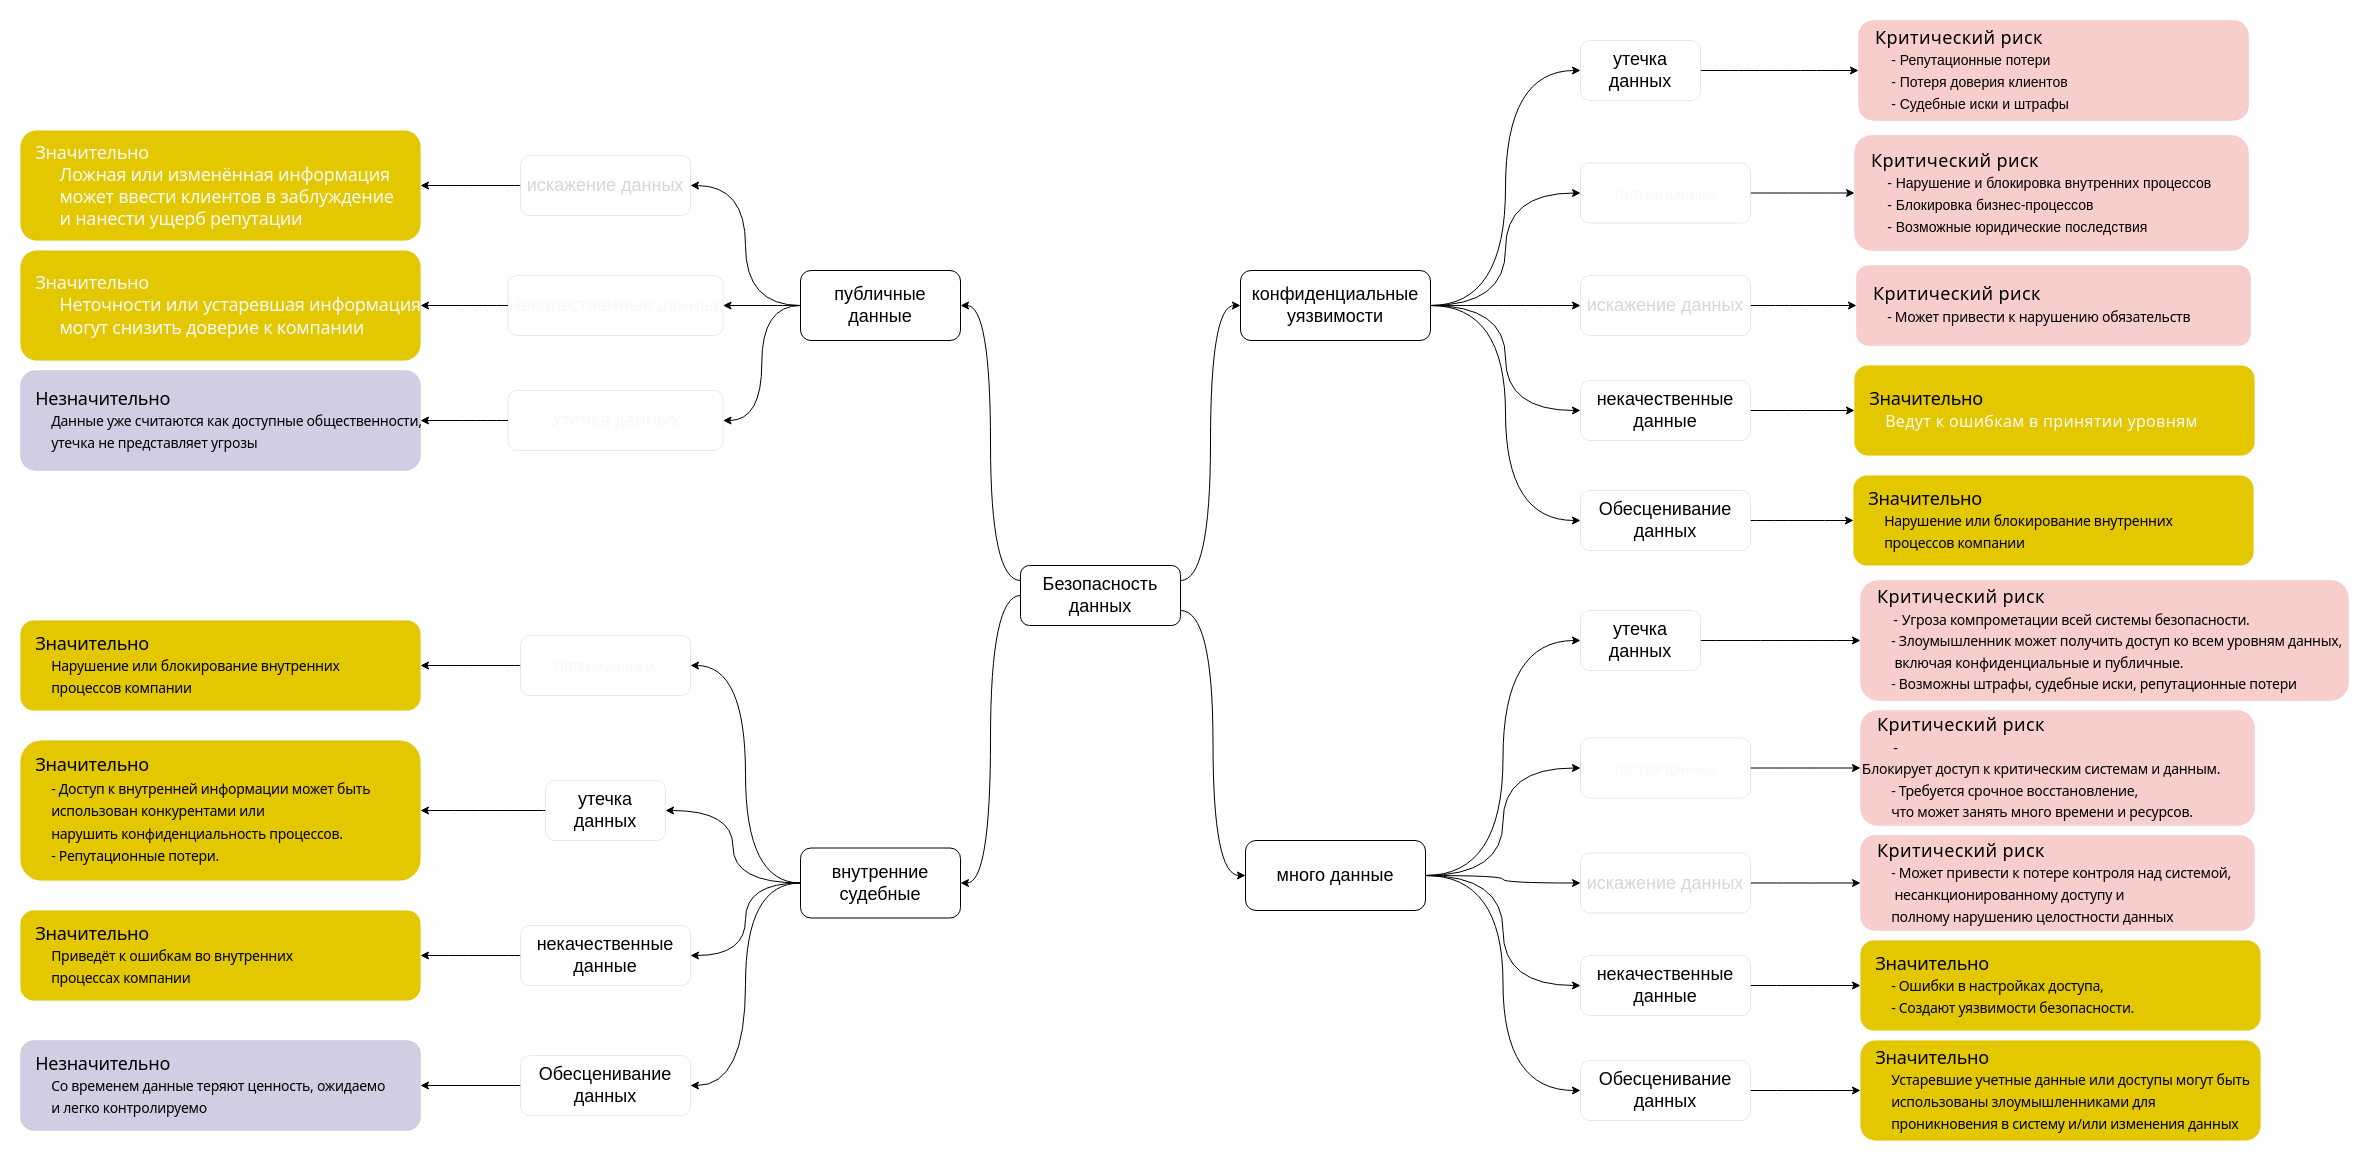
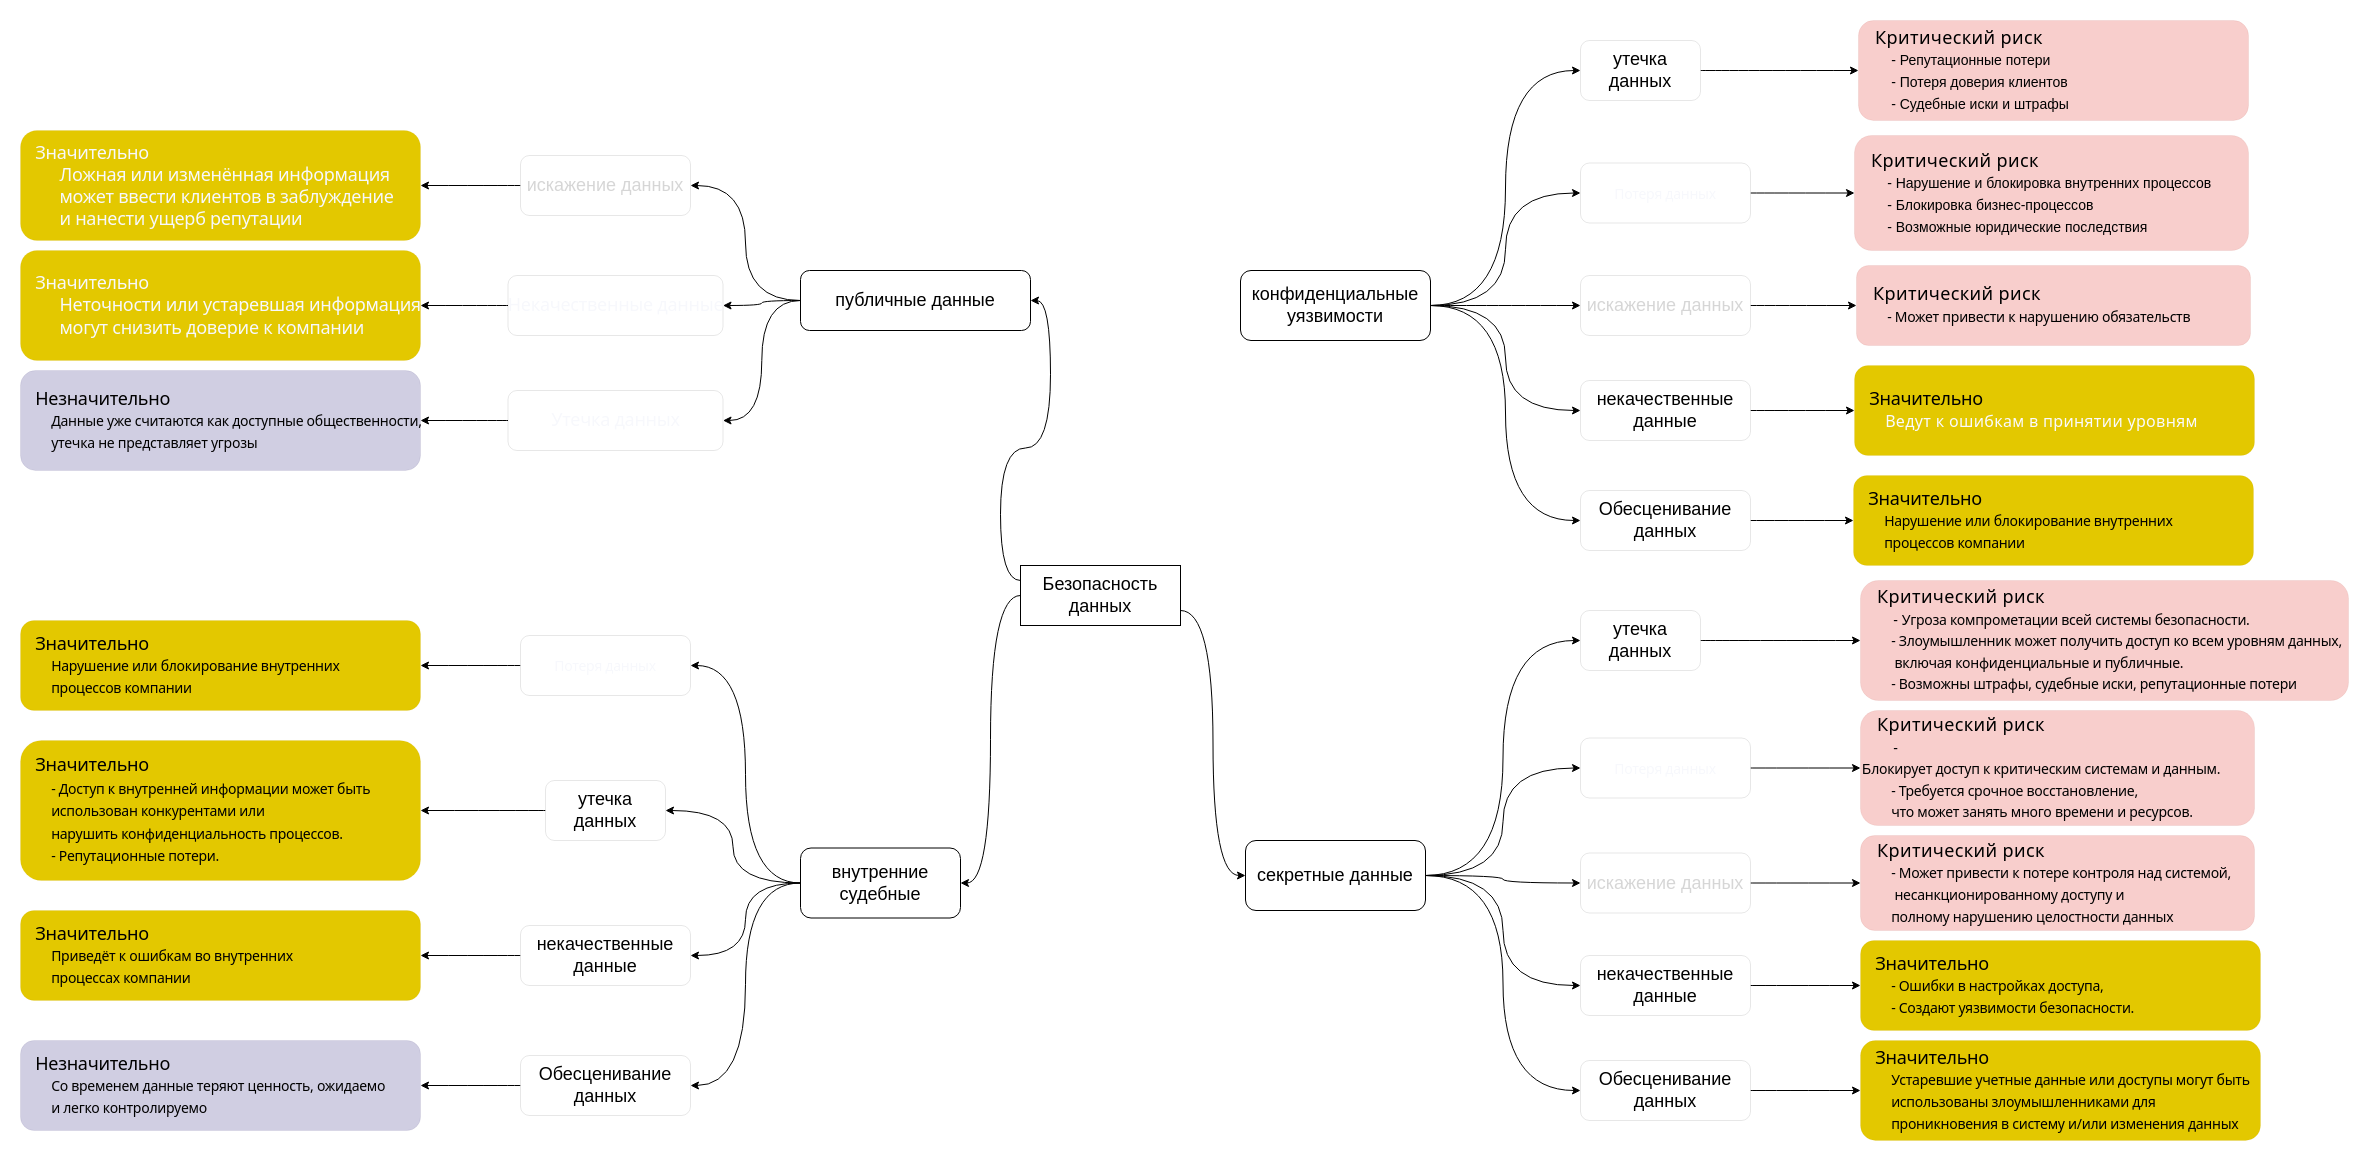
node "публичные данные": size 160x70 -> 230x60
edge "Безопасность данных" -> "конфиденциальные уязвимости": removed
node "Безопасность данных": shape rounded rectangle -> rectangle
node "много данные": label "много данные" -> "секретные данные"
